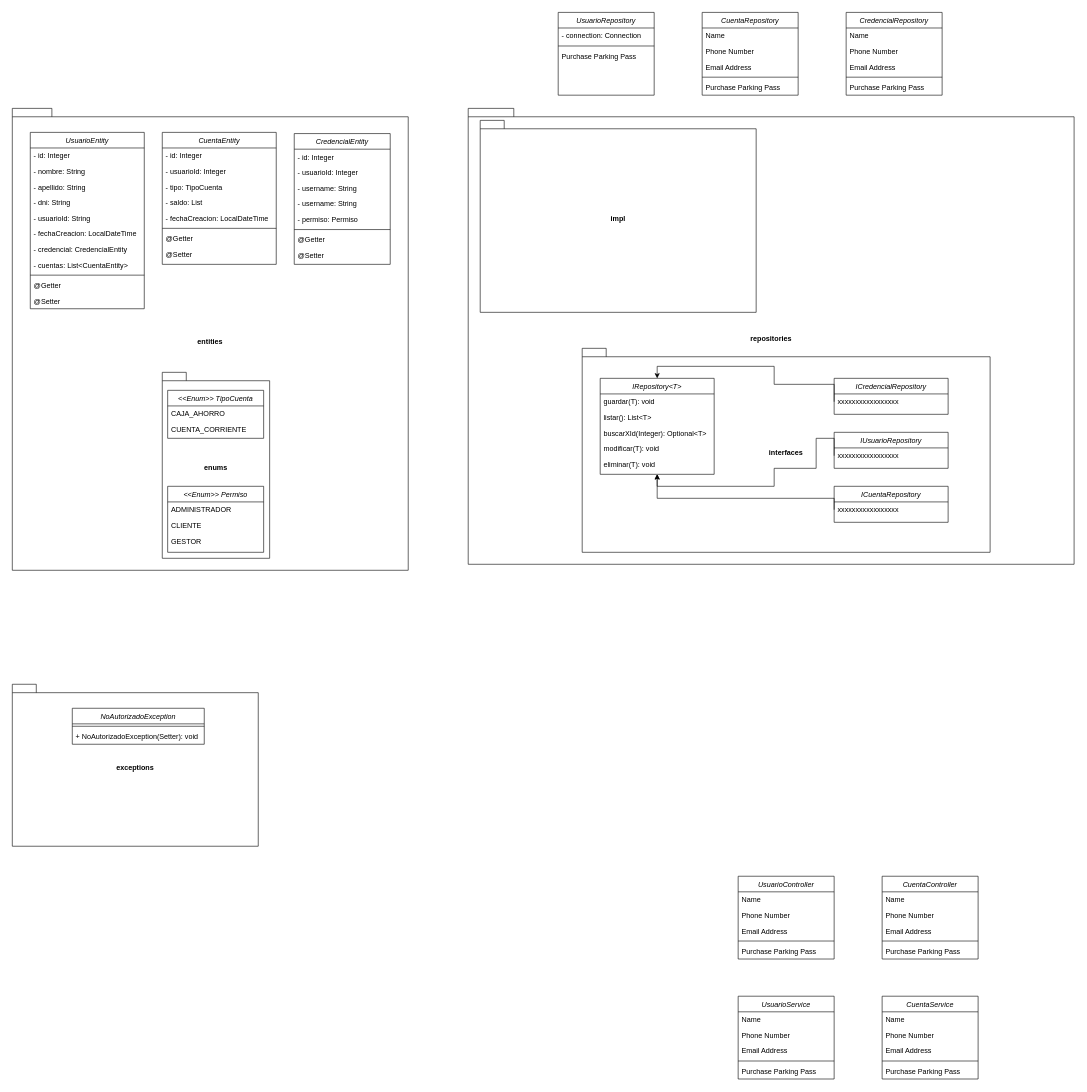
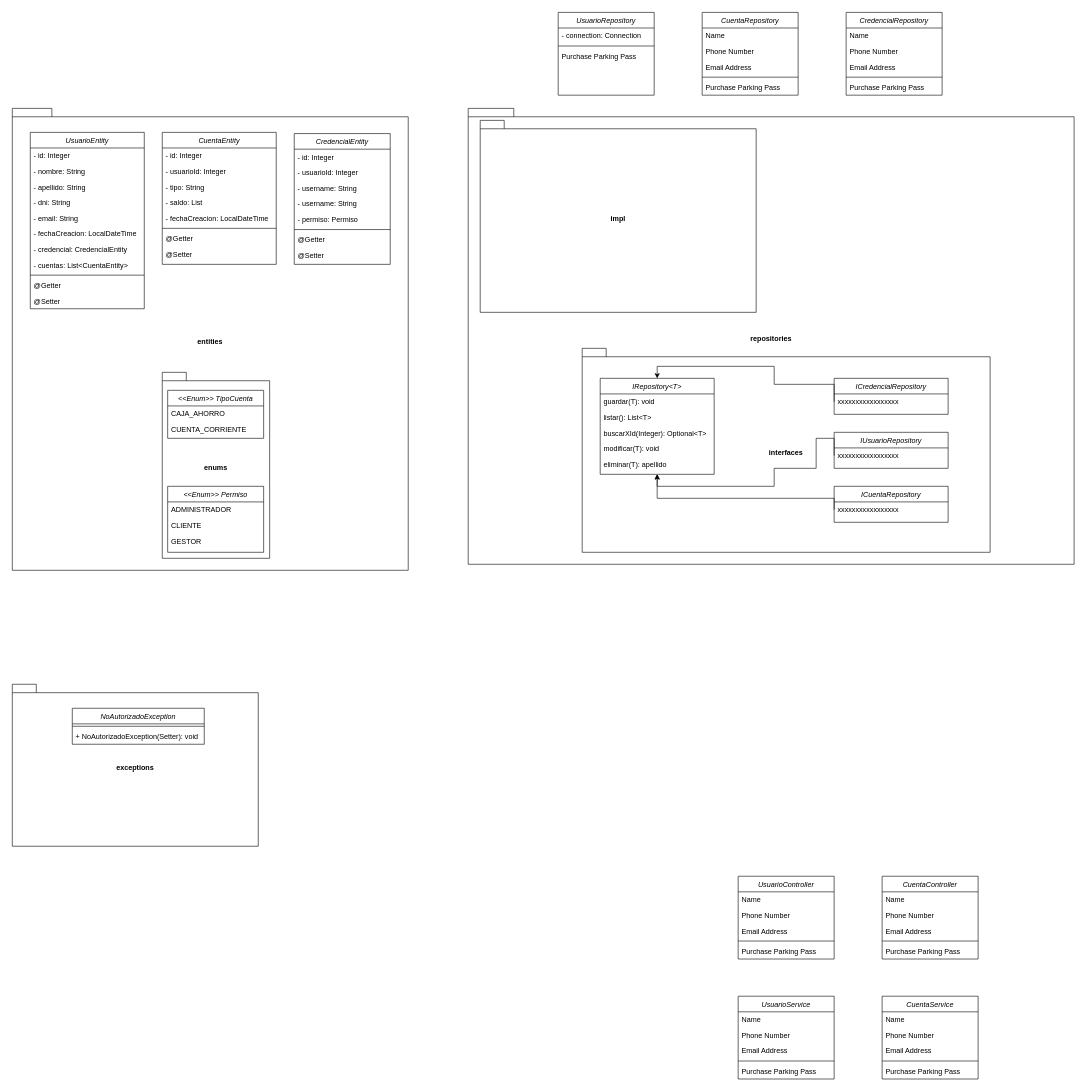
node "- tipo: TipoCuenta": label "- tipo: TipoCuenta" -> "- tipo: String"
node "- usuarioId: String": label "- usuarioId: String" -> "- email: String"
node "eliminar(T): void": label "eliminar(T): void" -> "eliminar(T): apellido"
